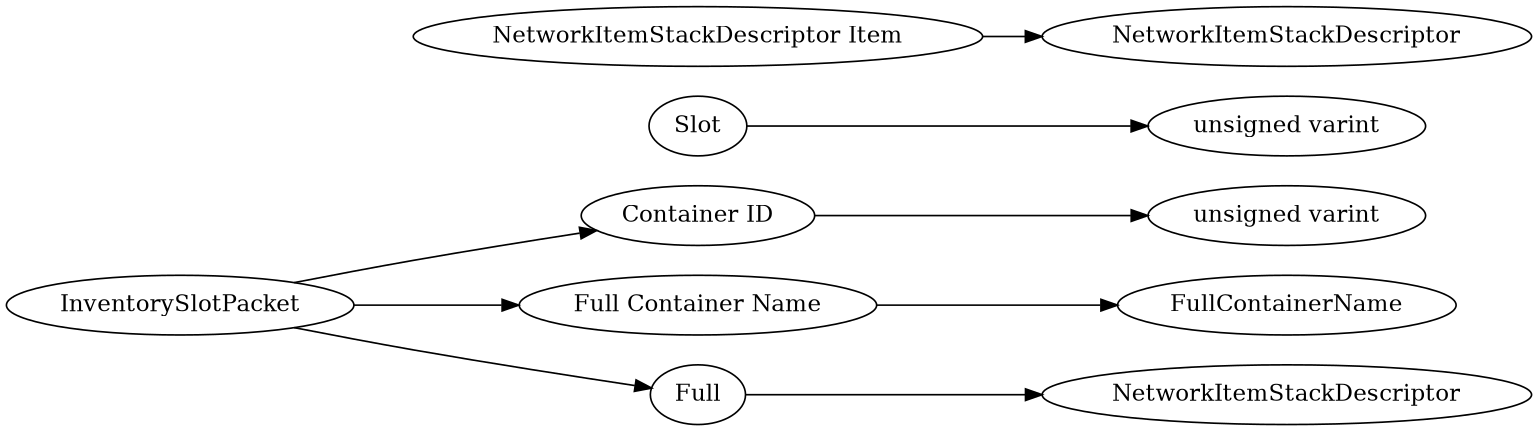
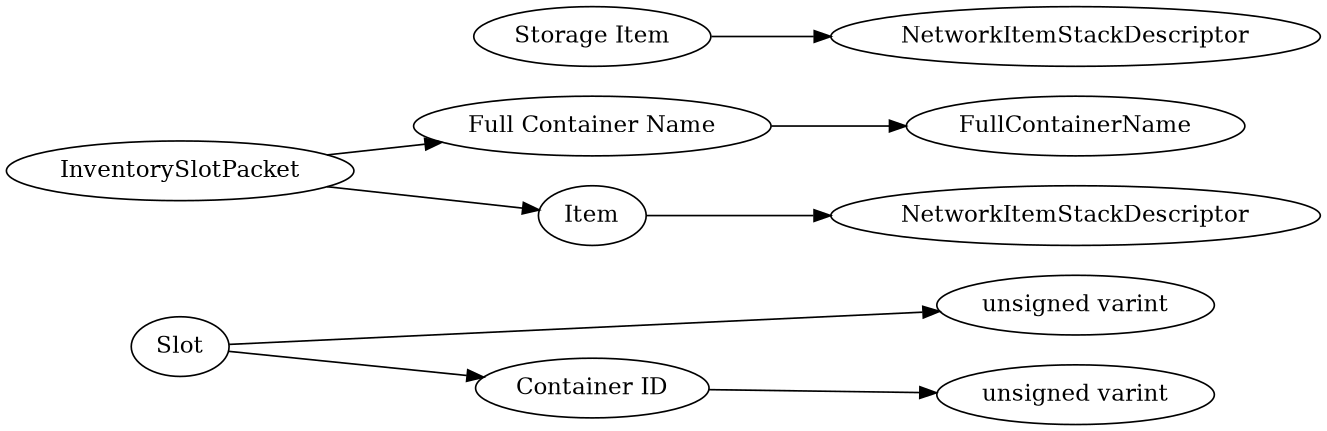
node "NetworkItemStackDescriptor Item": label "NetworkItemStackDescriptor Item" -> "Storage Item"
edge "InventorySlotPacket" -> "Container ID": now "Slot" -> "Container ID"
node "Full": label "Full" -> "Item"
